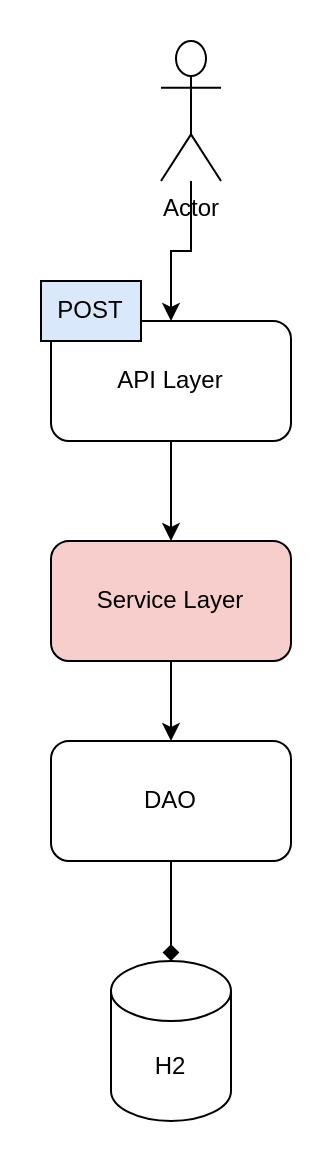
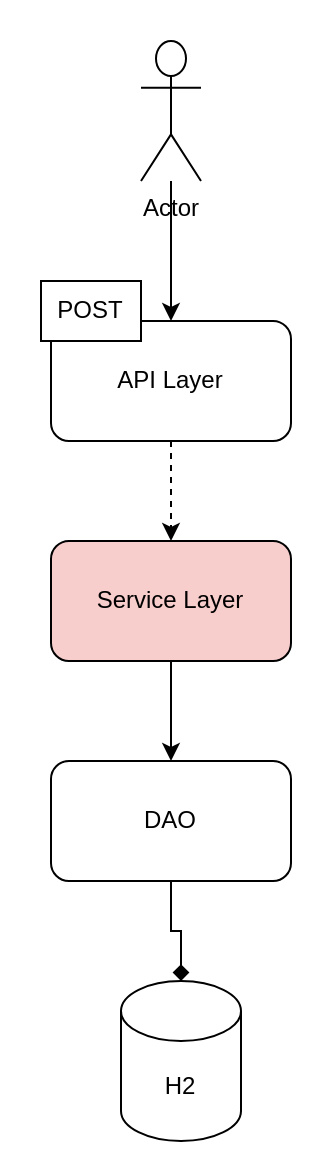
node "Actor": moved (191, 111) -> (171, 111)
node "POST": fillcolor #dae8fc -> #ffffff
edge "API Layer" -> "Service Layer": style solid -> dashed
node "DAO": moved (171, 801) -> (171, 821)
node "H2": moved (171, 1041) -> (181, 1061)
